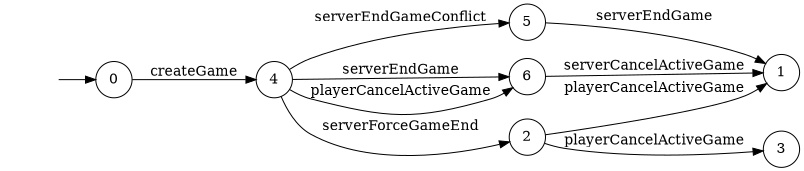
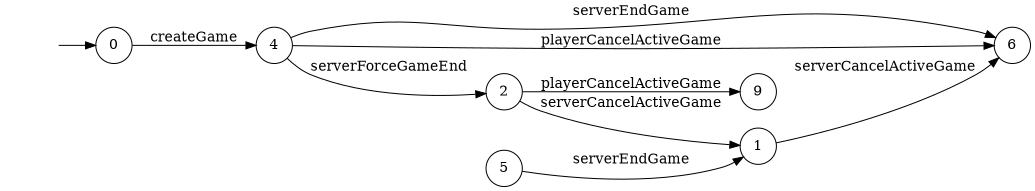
edge "4" -> "5": removed, label "serverEndGameConflict"
edge "6" -> "1": reversed
edge "2" -> "1": label "playerCancelActiveGame" -> "serverCancelActiveGame"
node "3": label "3" -> "9"
